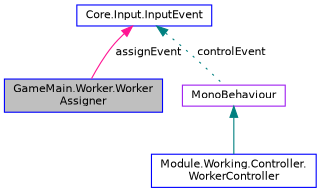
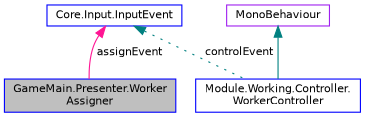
edge "MonoBehaviour" -> "Core.Input.InputEvent": now "Module.Working.Controller. WorkerController" -> "Core.Input.InputEvent"
node "GameMain.Worker.Worker Assigner": label "GameMain.Worker.Worker Assigner" -> "GameMain.Presenter.Worker Assigner"
